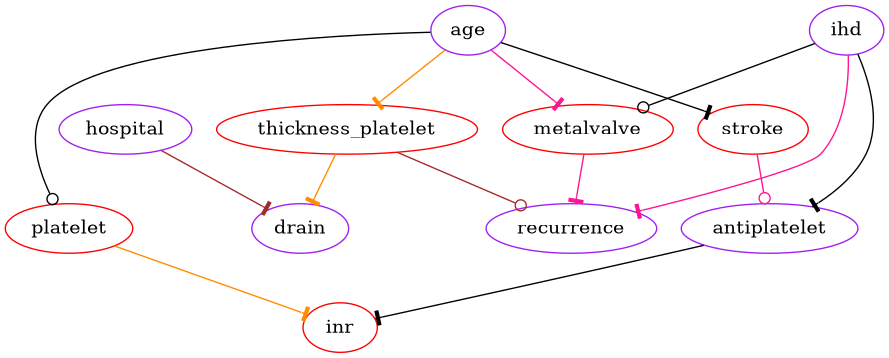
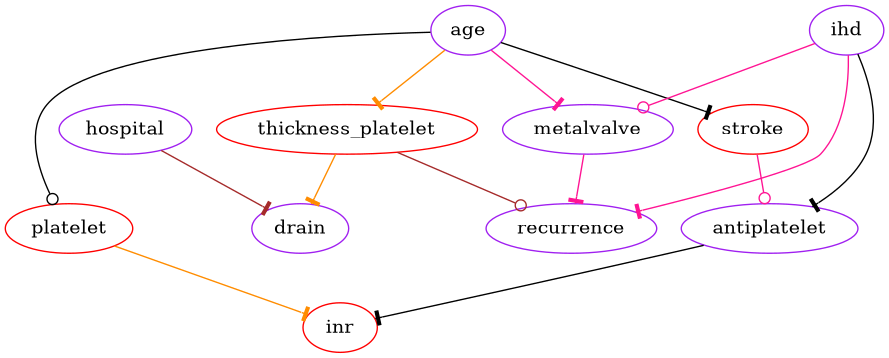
edge "ihd" -> "metalvalve": color black -> deeppink
node "metalvalve": color red -> purple
